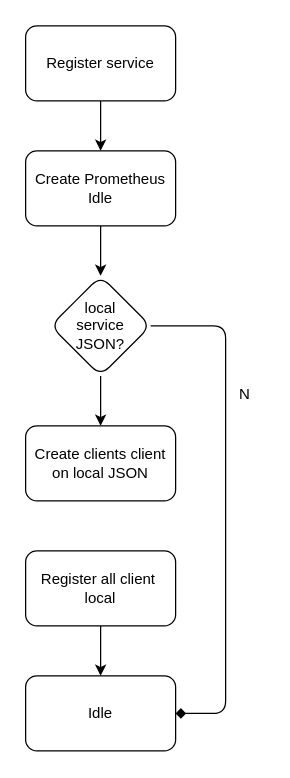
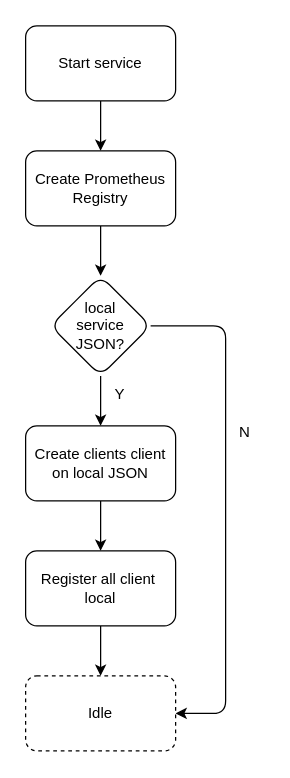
node "Register service": label "Register service" -> "Start service"
node "Create Prometheus Idle": label "Create Prometheus Idle" -> "Create Prometheus Registry"
node "Y": added
node "N": moved (244, 394) -> (244, 432)
edge "Create clients client on local JSON" -> "Register all client local": added
node "Idle": style solid -> dashed
edge "local service JSON?" -> "Idle": arrowhead diamond -> classic
